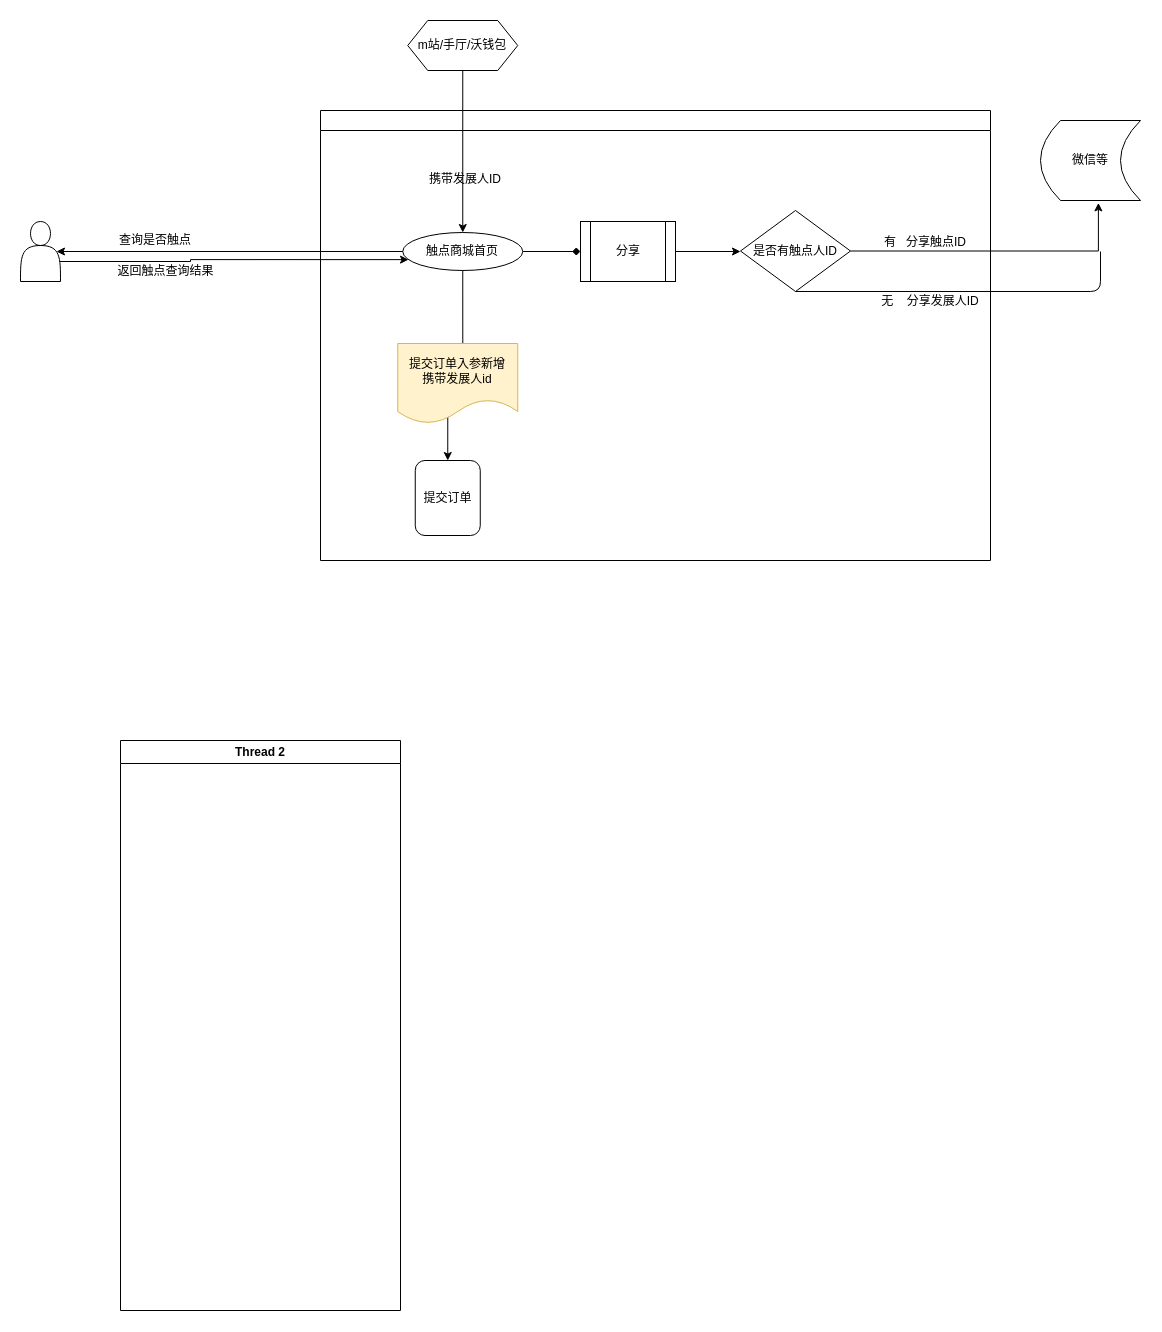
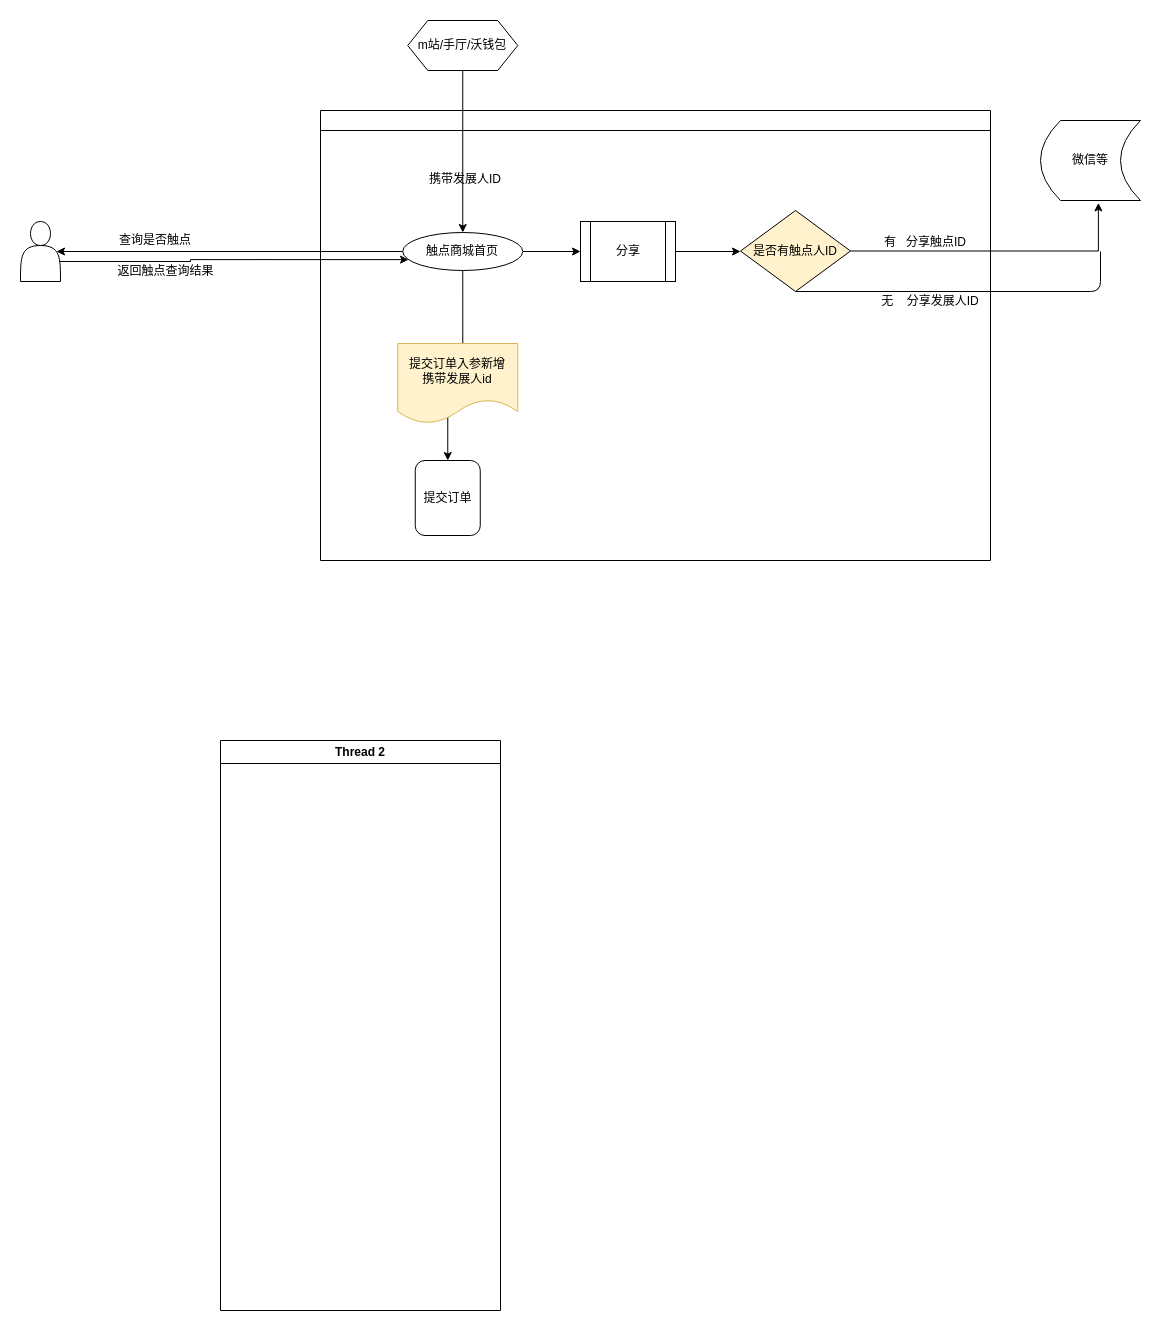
node "是否有触点人ID": fillcolor #ffffff -> #fff2cc
edge "触点商城首页" -> "分享": arrowhead diamond -> classic
node "Thread 2": moved (261, 1026) -> (361, 1026)
